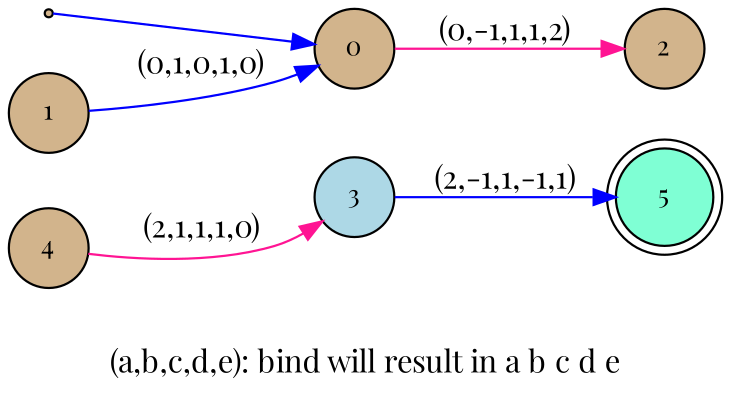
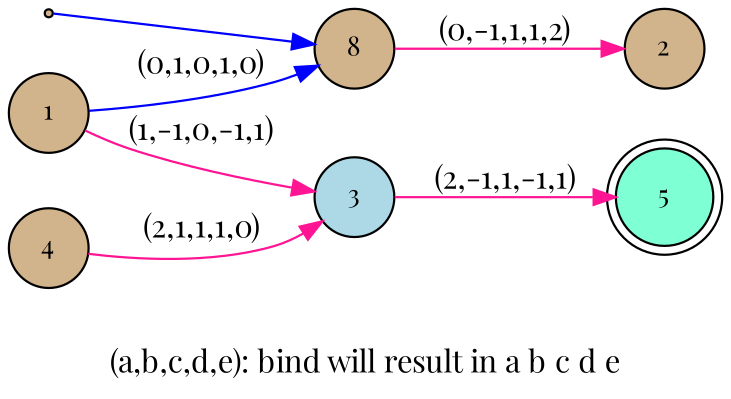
node "0": label "0" -> "8"
edge "1" -> "3": added, label "(1,-1,0,-1,1)"
edge "3" -> "5": color blue -> deeppink
